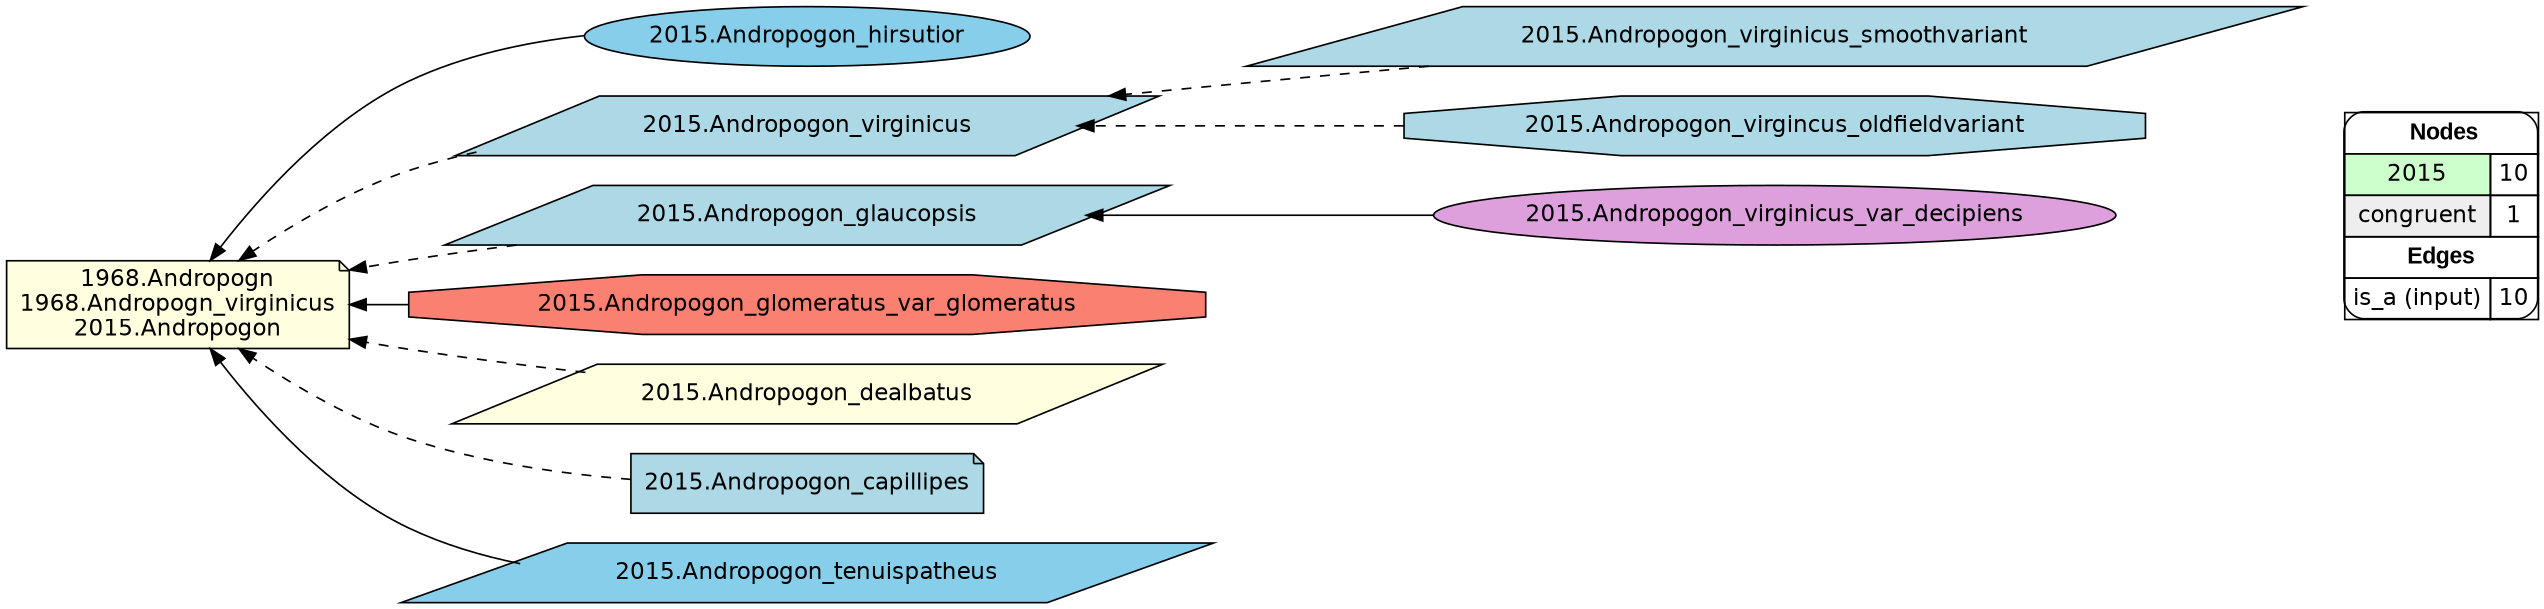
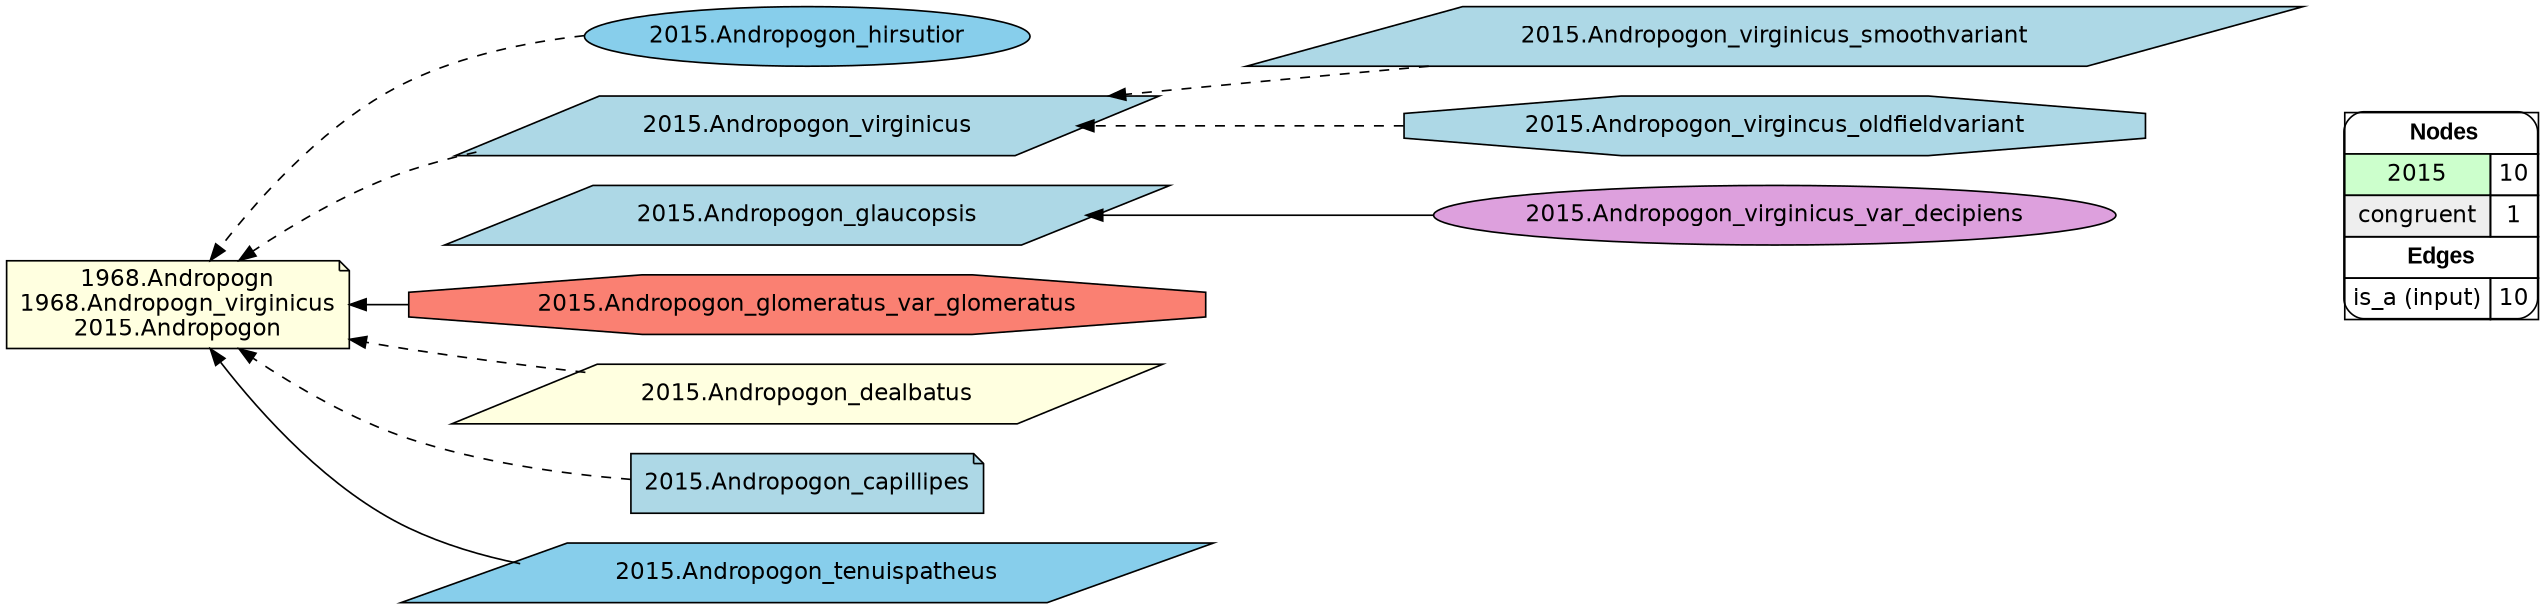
edge "2015.Andropogon_hirsutior" -> "1968.Andropogn 1968.Andropogn_virginicus 2015.Andropogon": style bold -> dashed
edge "2015.Andropogon_glaucopsis" -> "1968.Andropogn 1968.Andropogn_virginicus 2015.Andropogon": removed
